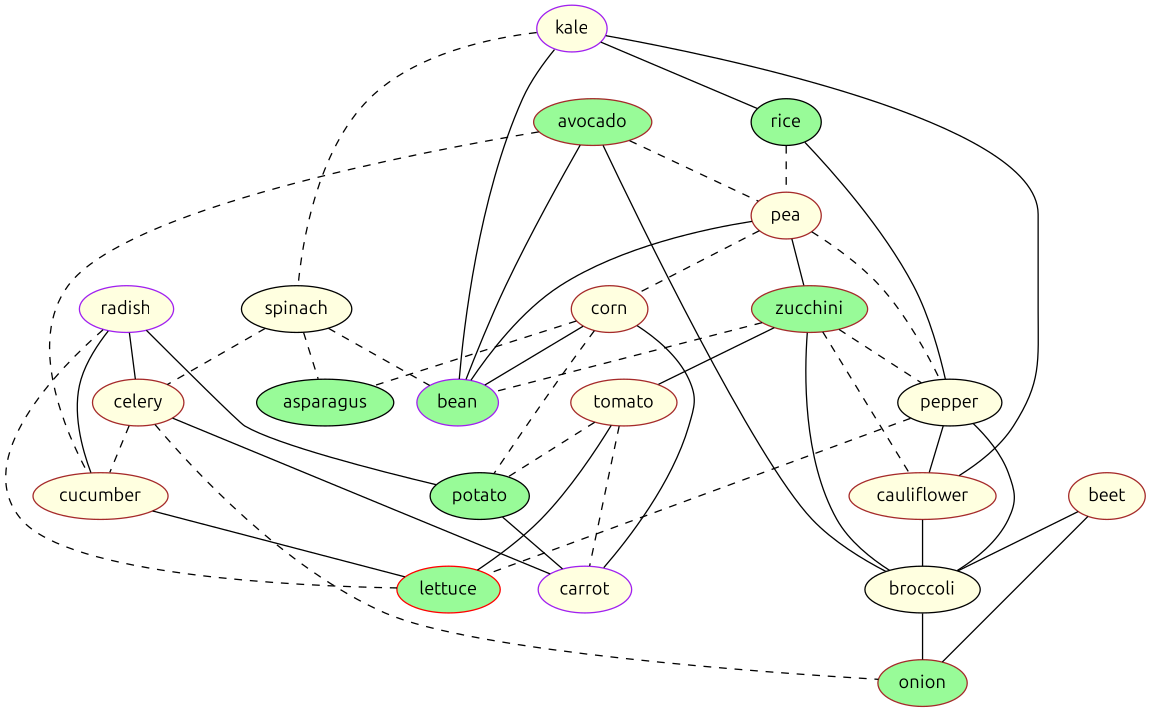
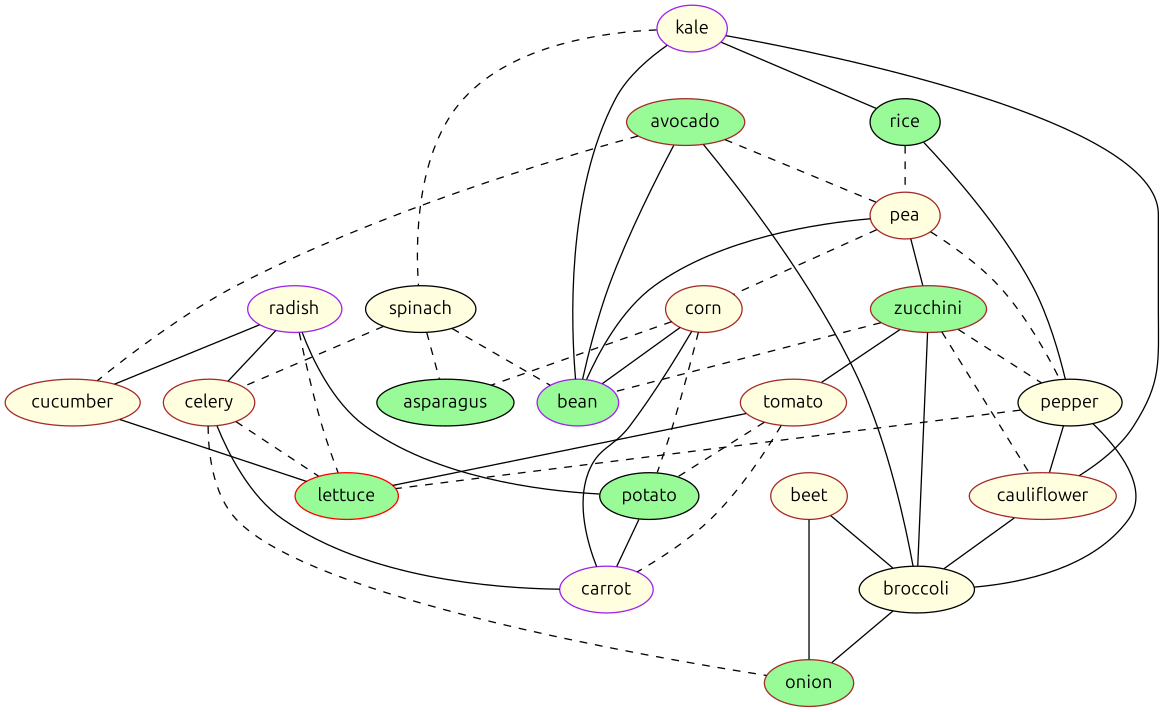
edge "celery" -- "cucumber": now "celery" -- "lettuce"
